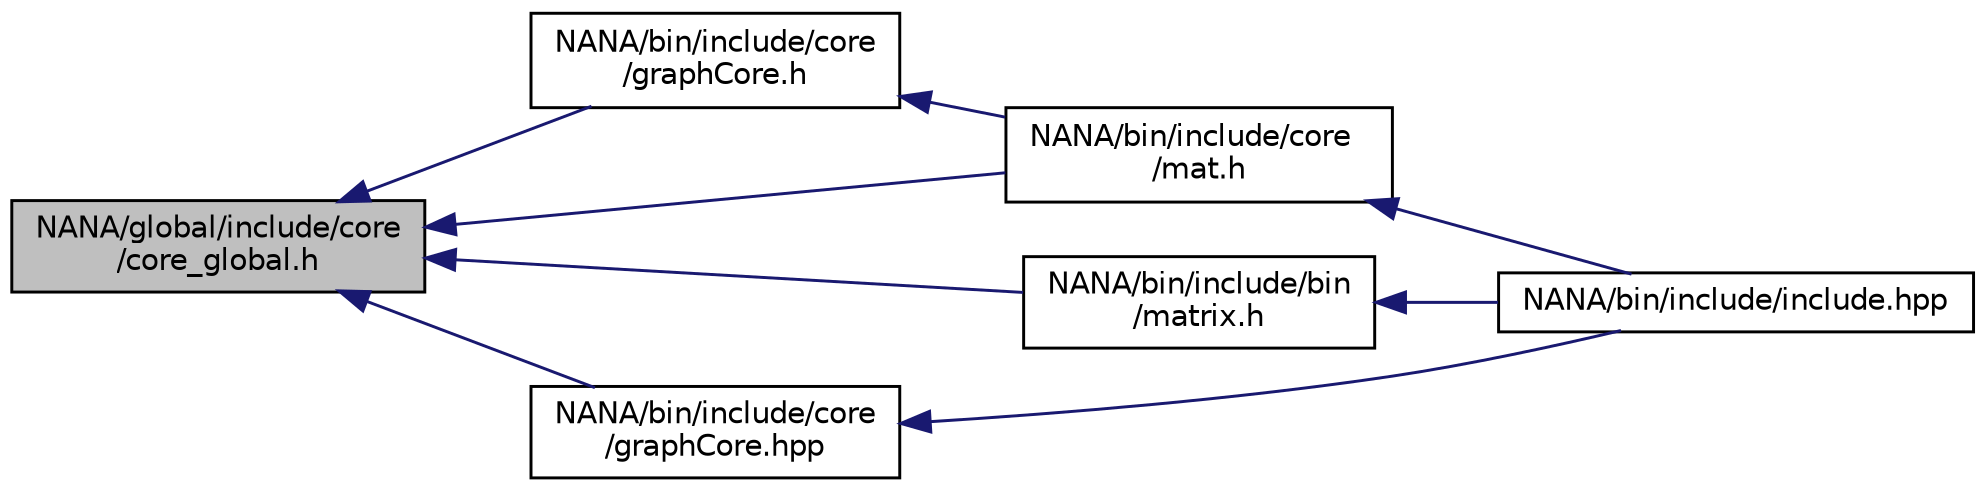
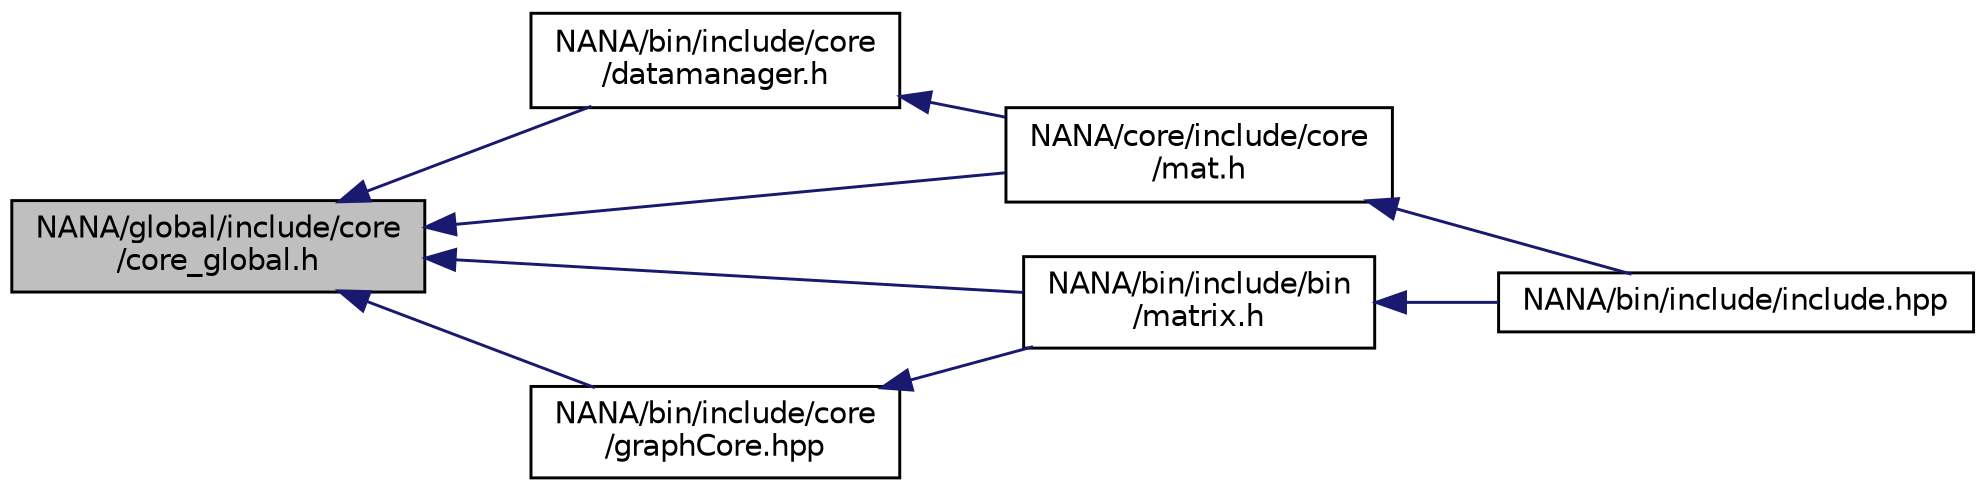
node "NANA/bin/include/core /graphCore.h": label "NANA/bin/include/core /graphCore.h" -> "NANA/bin/include/core /datamanager.h"
node "NANA/bin/include/core /mat.h": label "NANA/bin/include/core /mat.h" -> "NANA/core/include/core /mat.h"
edge "NANA/bin/include/include.hpp" -> "NANA/bin/include/core /graphCore.hpp": now "NANA/bin/include/bin /matrix.h" -> "NANA/bin/include/core /graphCore.hpp"
